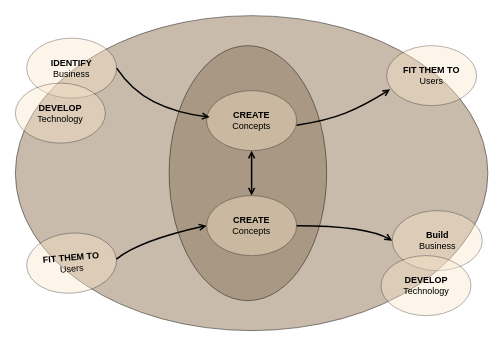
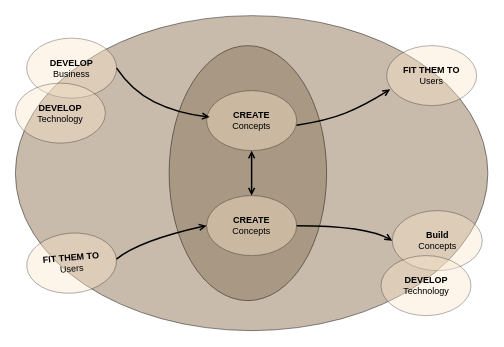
node "IDENTIFY Business": label "IDENTIFY Business" -> "DEVELOP Business"
node "Build Business": label "Build Business" -> "Build Concepts"
